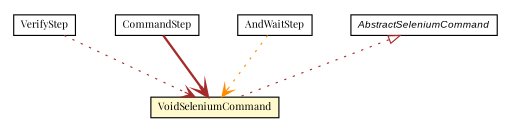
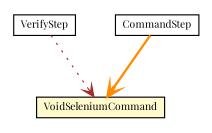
node "AndWaitStep": removed
node "AbstractSeleniumCommand": removed
edge "CommandStep" -> "VoidSeleniumCommand": color brown -> darkorange
